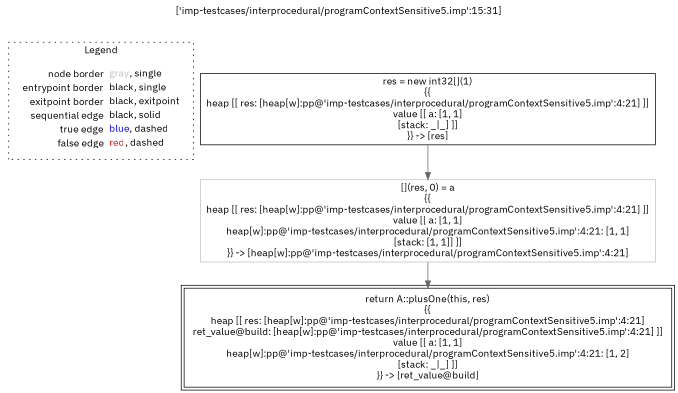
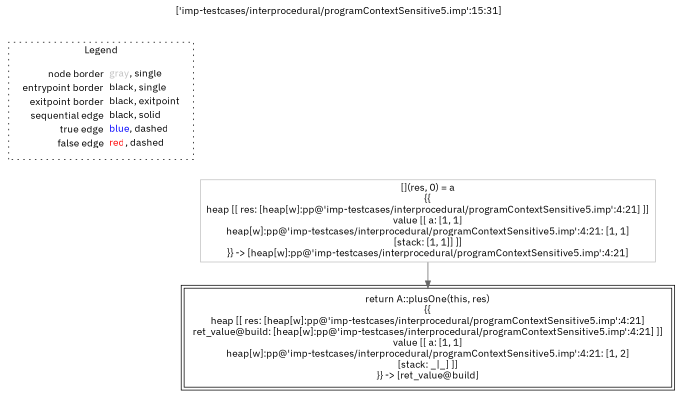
node "res = new int32[](1)": removed
